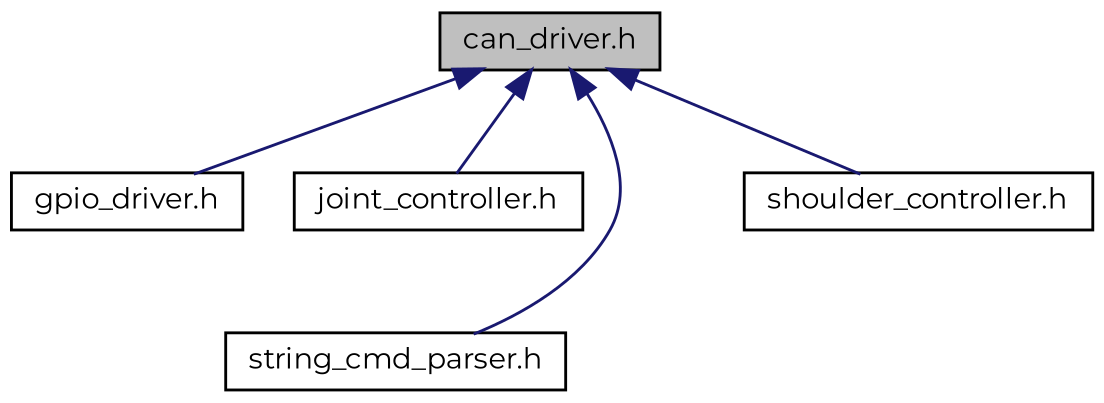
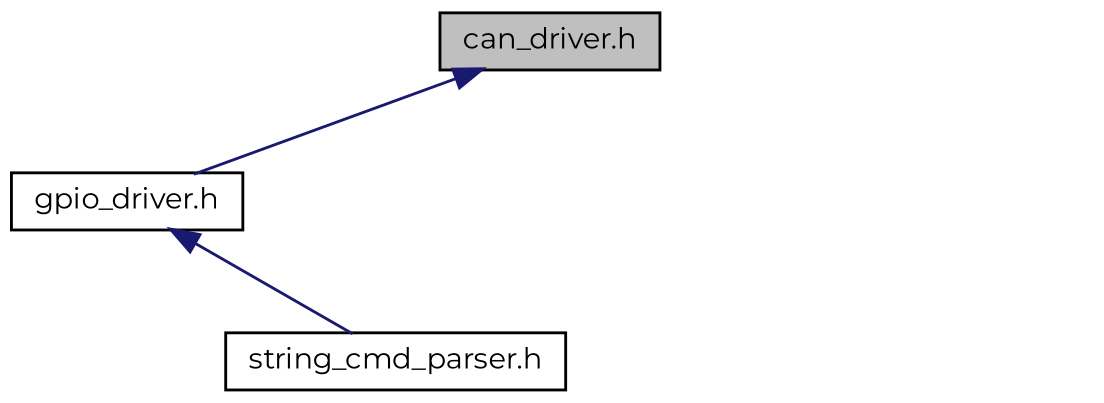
node "joint_controller.h": removed
node "shoulder_controller.h": removed
edge "string_cmd_parser.h" -> "can_driver.h": now "string_cmd_parser.h" -> "gpio_driver.h"
